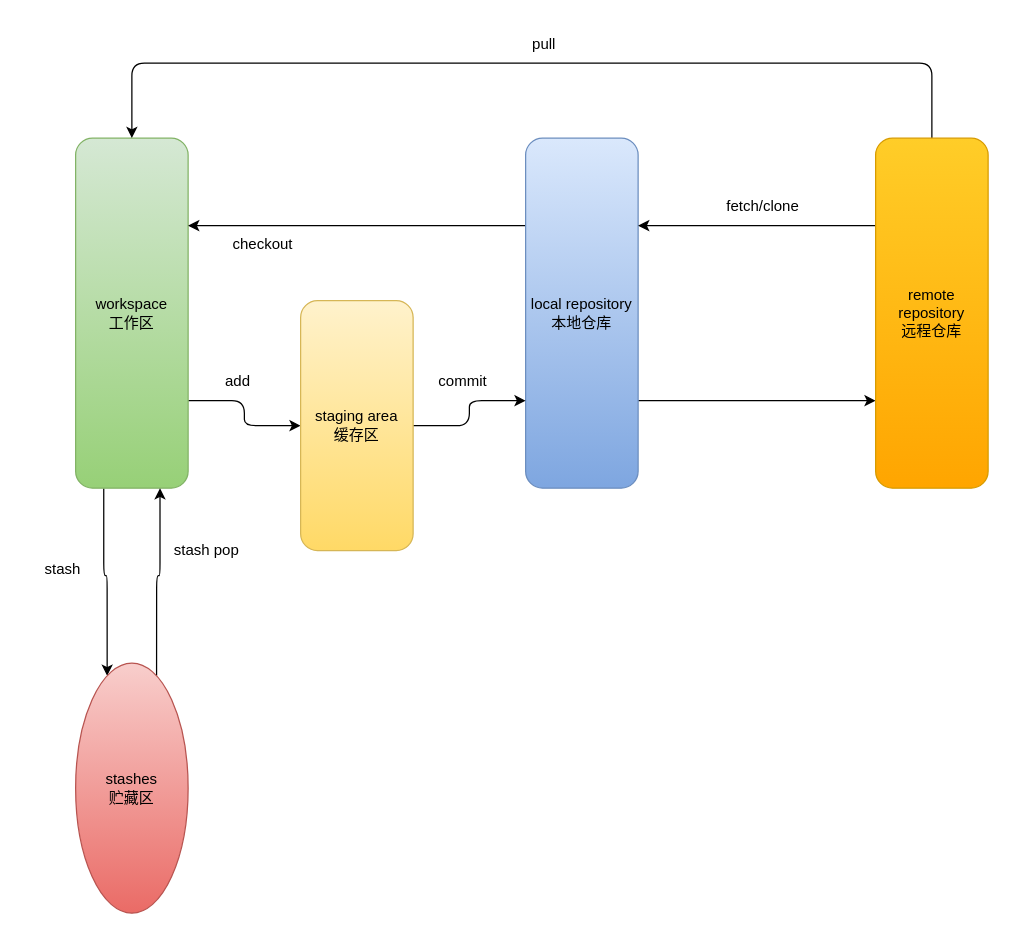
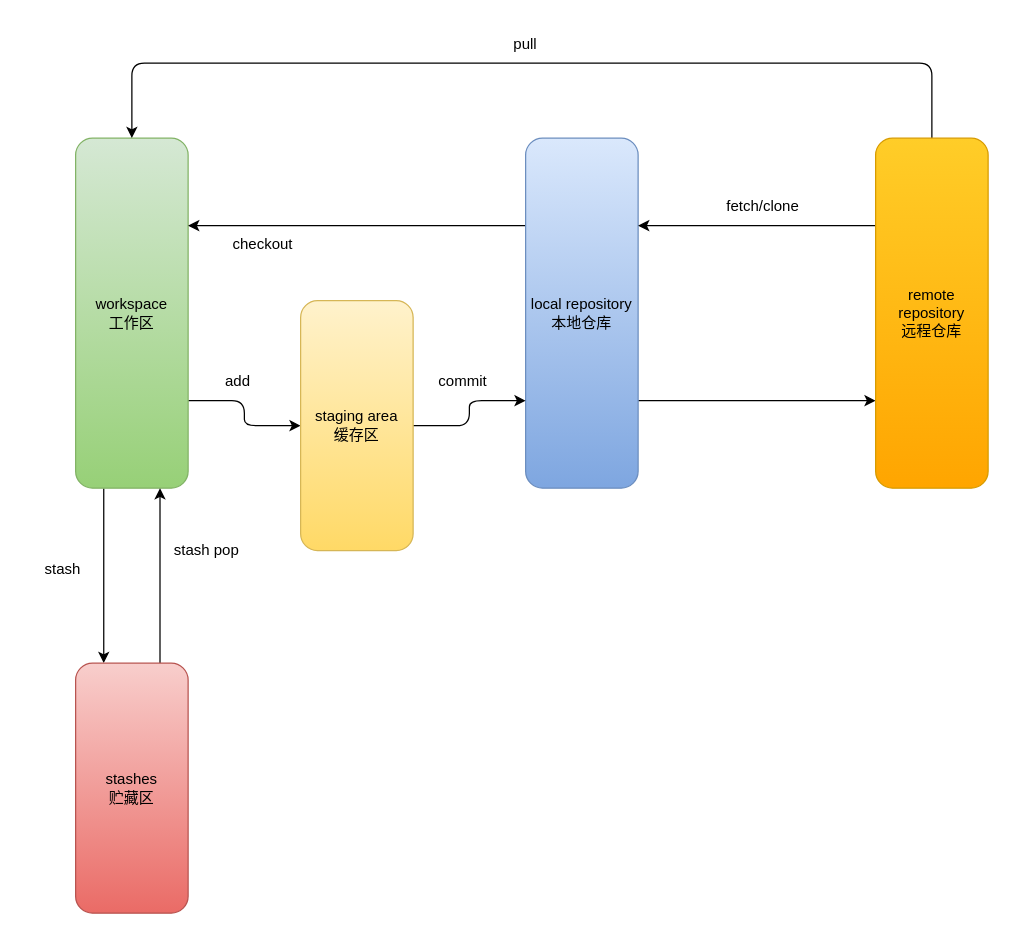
node "pull": moved (544, 44) -> (526, 44)
node "stashes 贮藏区": shape ellipse -> rounded rectangle
